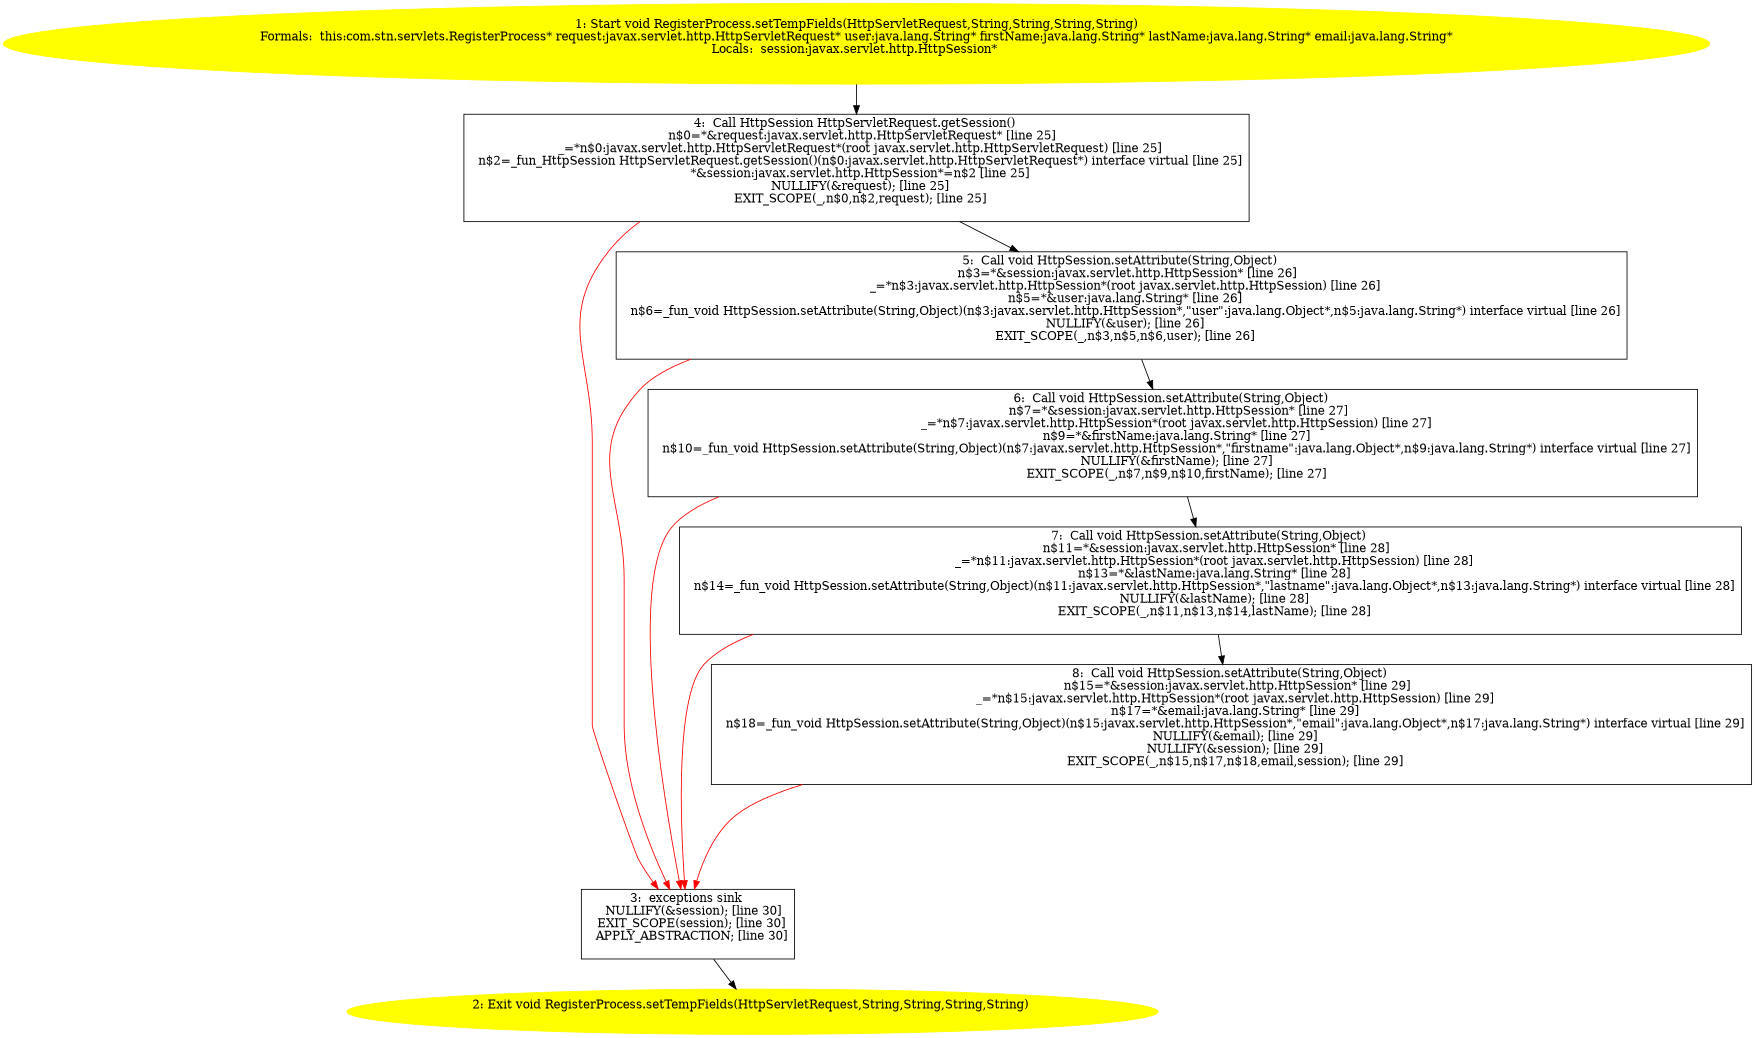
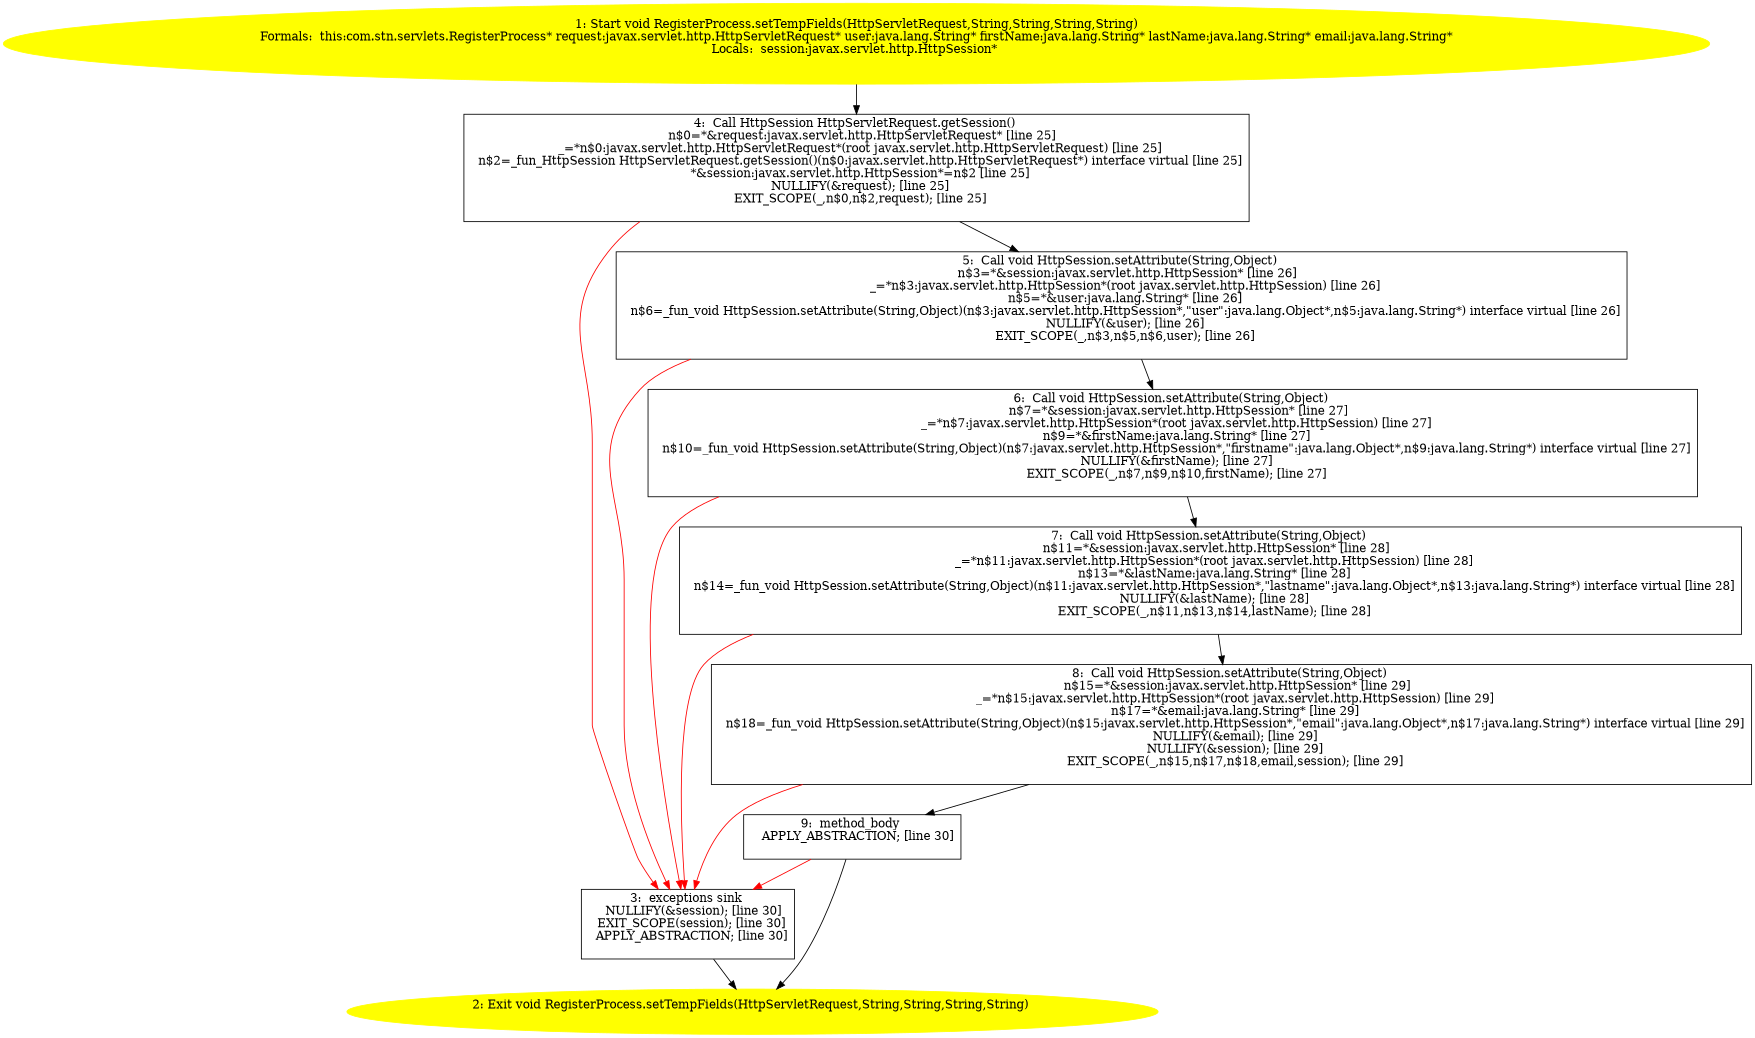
node "9:  method_body APPLY_ABSTRACTION; [line 30]": added
